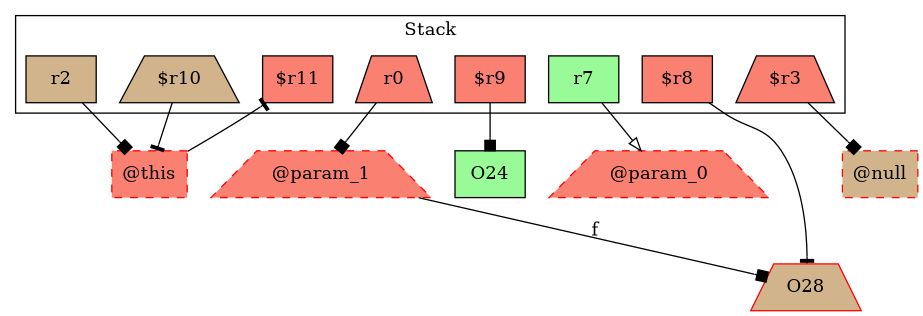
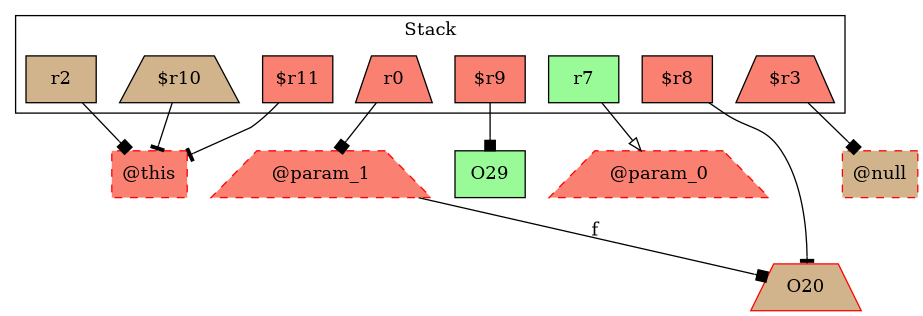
edge "@this" -> "$r11": reversed
node "O24": label "O24" -> "O29"
node "O28": label "O28" -> "O20"
